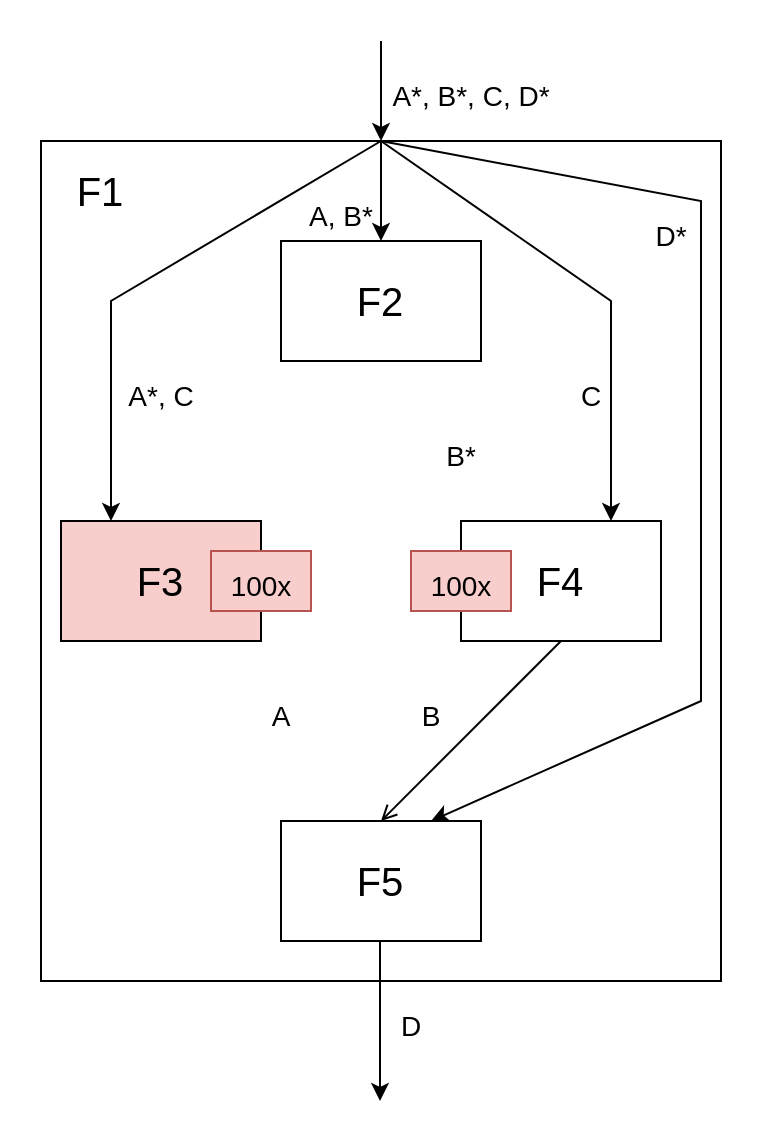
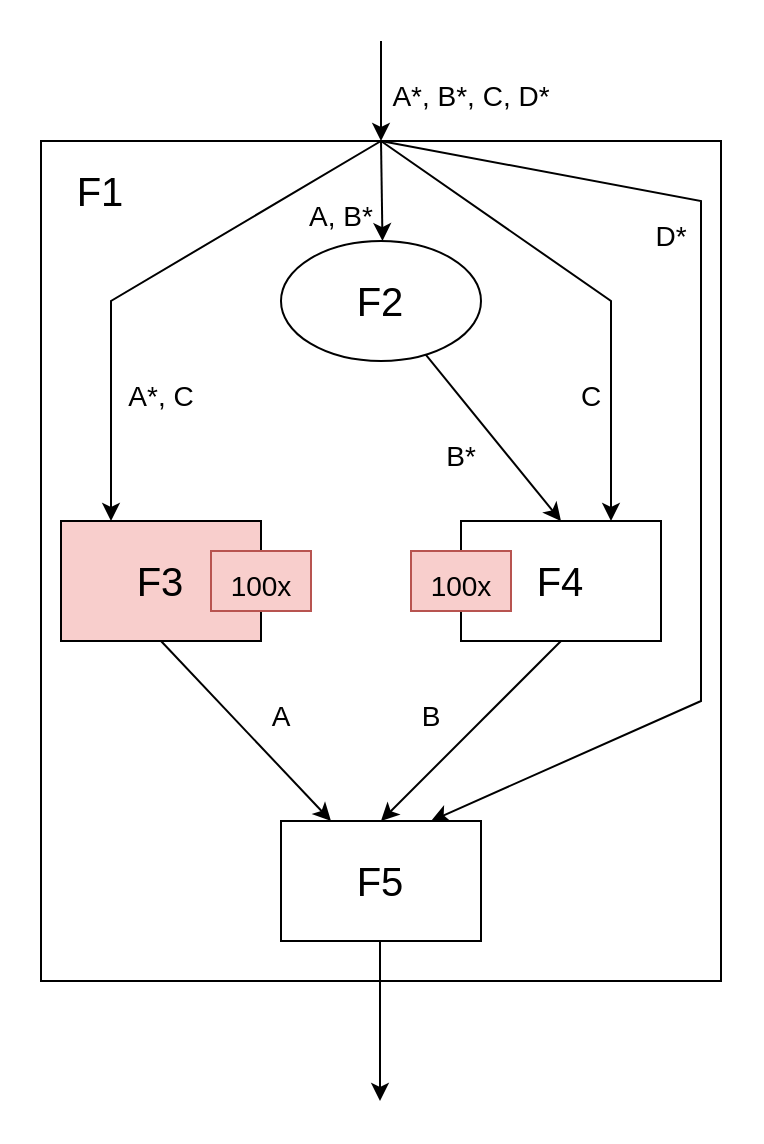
node "F2": shape rectangle -> ellipse
edge "F2" -> "F4": added
edge "F3" -> "F5": added
edge "F4" -> "F5": arrowhead open -> classic
node "D": removed
